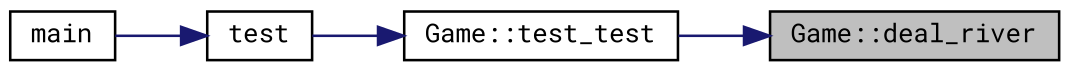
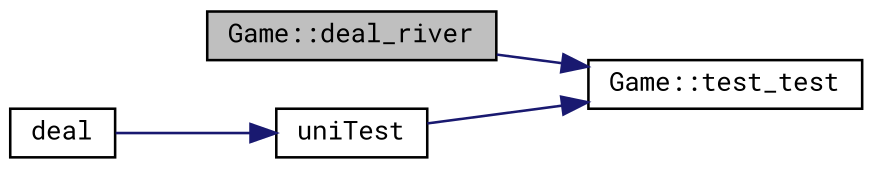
node "main": label "main" -> "deal"
node "test": label "test" -> "uniTest"
edge "Game::test_test" -> "Game::deal_river": reversed
